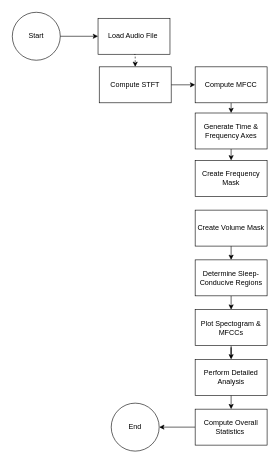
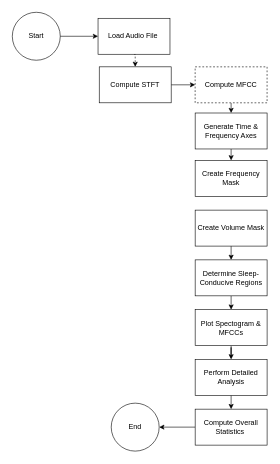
node "Compute MFCC": style solid -> dashed
